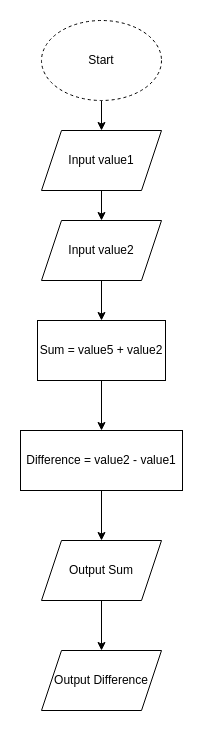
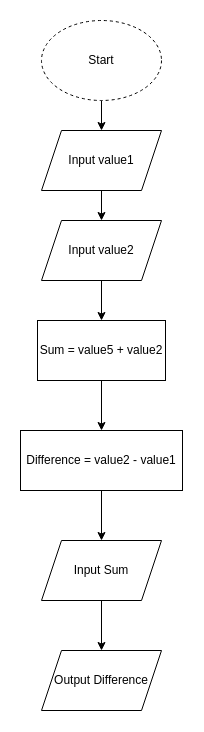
node "Output Sum": label "Output Sum" -> "Input Sum"
